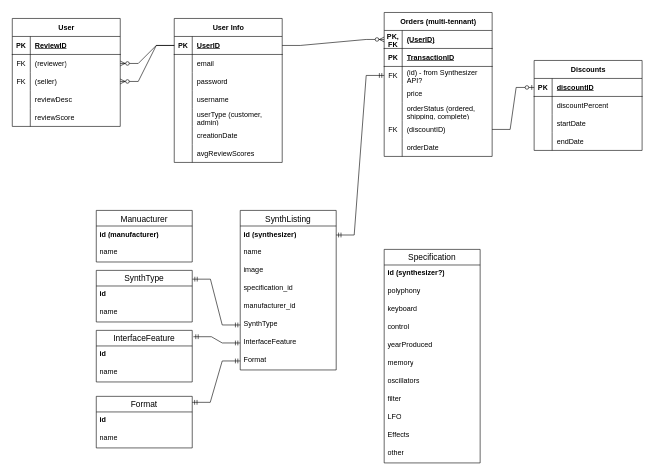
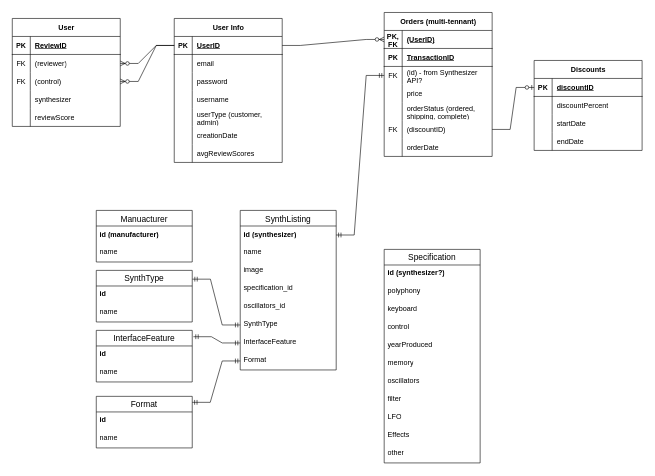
node "(seller)": label "(seller)" -> "(control)"
node "reviewDesc": label "reviewDesc" -> "synthesizer"
node "manufacturer_id": label "manufacturer_id" -> "oscillators_id"
